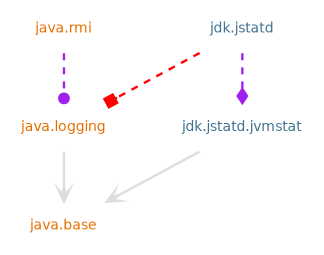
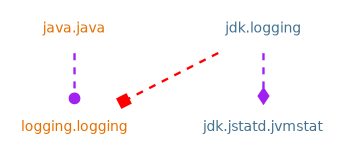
node "java.rmi": label "java.rmi" -> "java.java"
node "jdk.jstatd": label "jdk.jstatd" -> "jdk.logging"
node "java.logging": label "java.logging" -> "logging.logging"
node "java.base": removed
